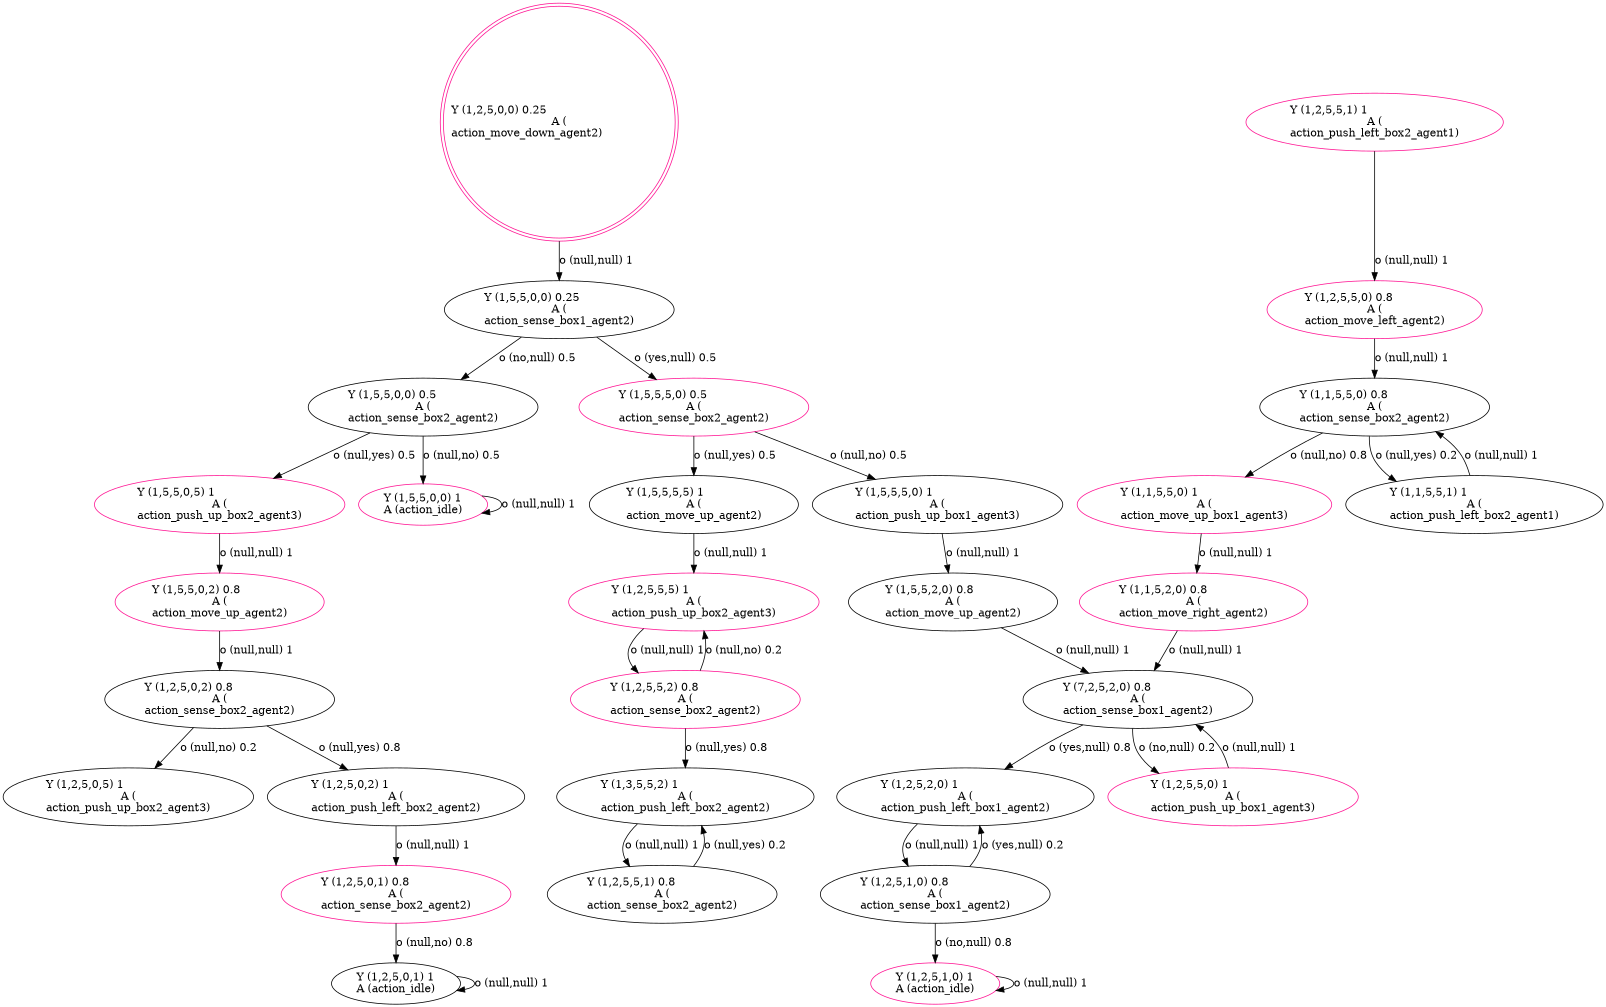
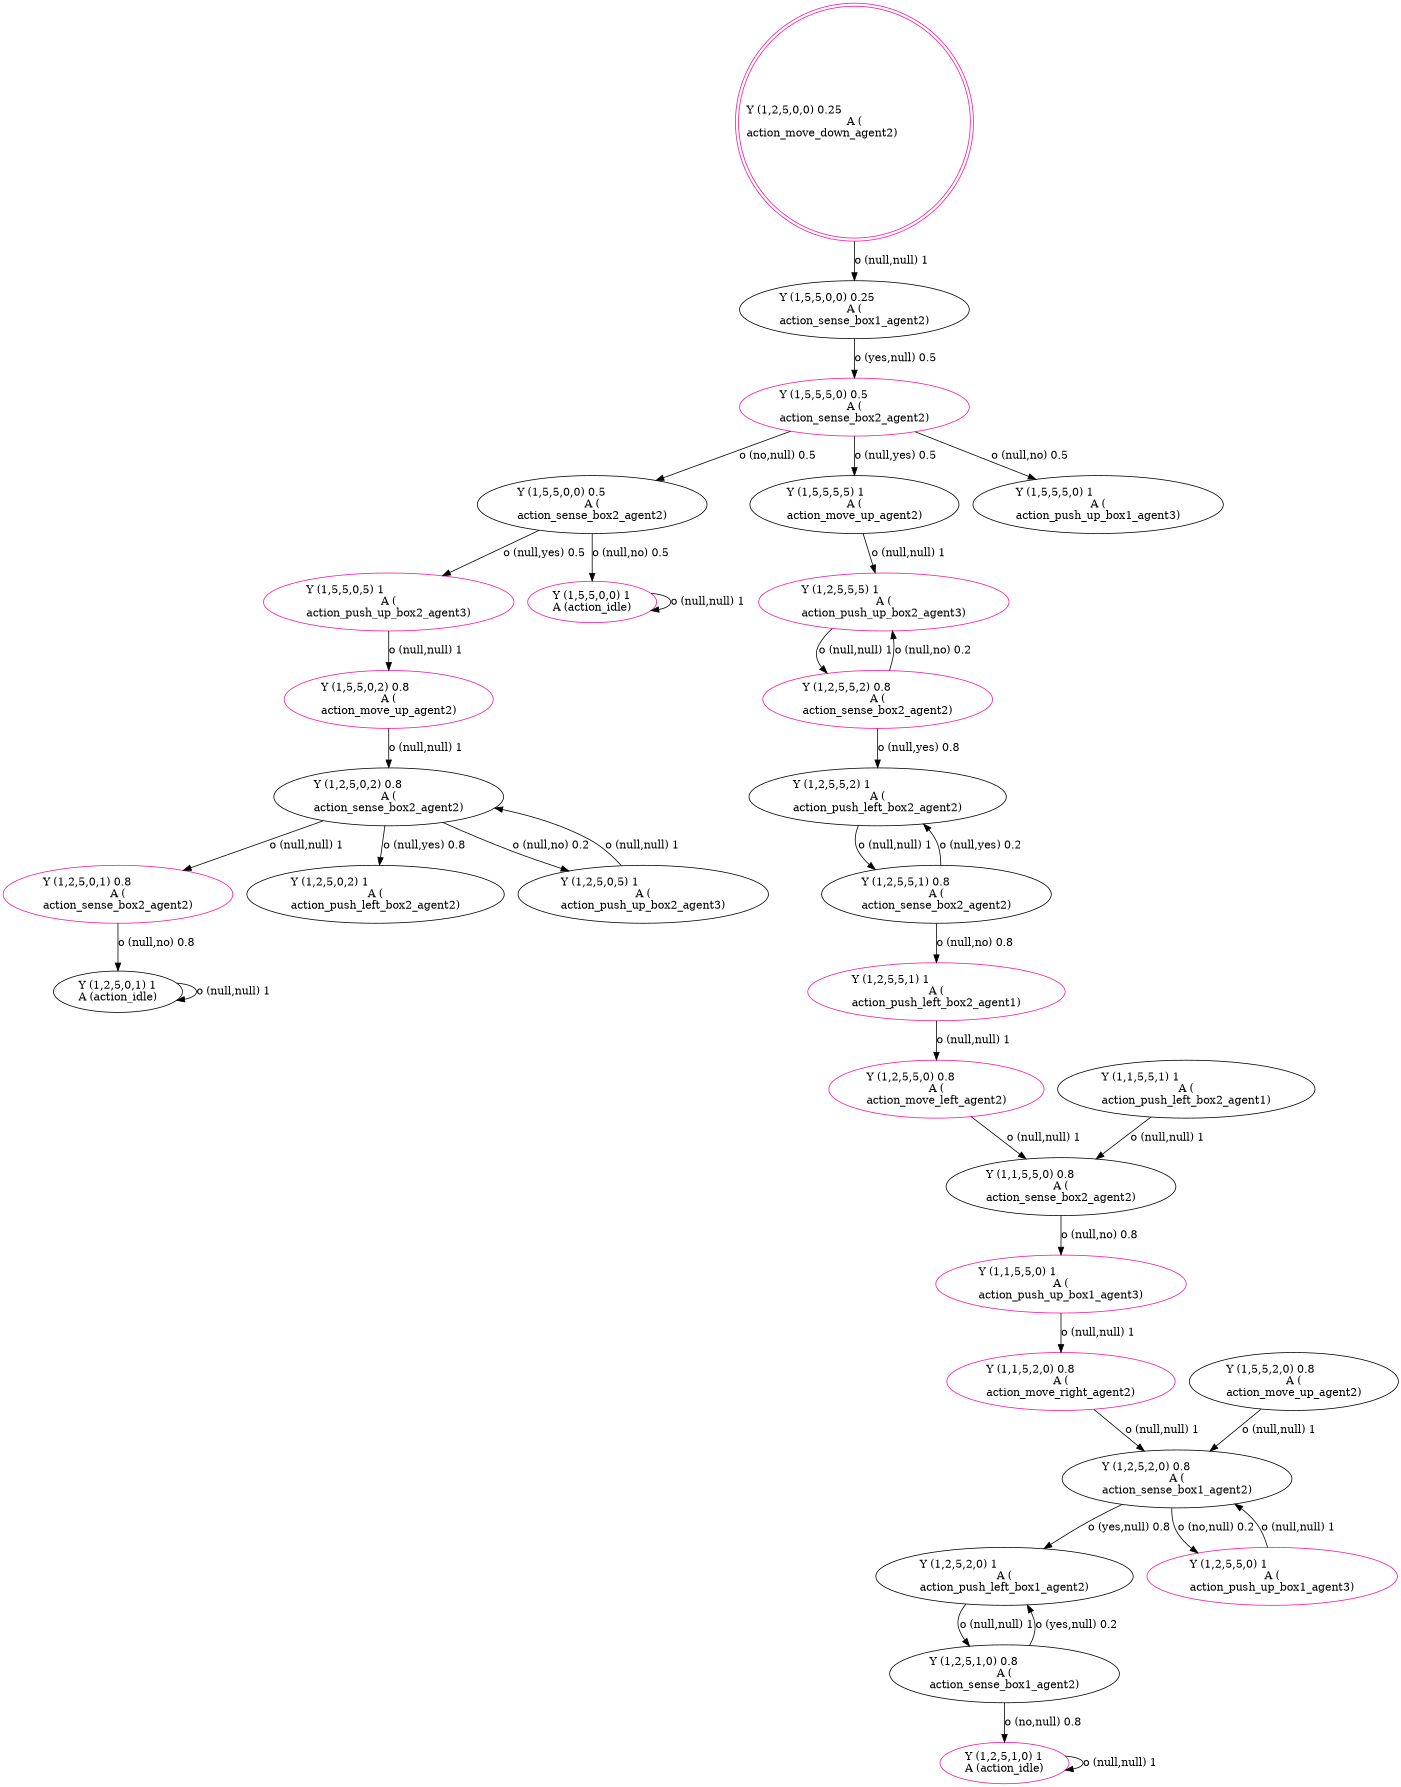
edge "Y (1,5,5,0,0) 0.25 A ( action_sense_box1_agent2)" -> "Y (1,5,5,0,0) 0.5 A ( action_sense_box2_agent2)": now "Y (1,5,5,5,0) 0.5 A ( action_sense_box2_agent2)" -> "Y (1,5,5,0,0) 0.5 A ( action_sense_box2_agent2)"
edge "Y (1,1,5,5,0) 0.8 A ( action_sense_box2_agent2)" -> "Y (1,1,5,5,1) 1 A ( action_push_left_box2_agent1)": removed, label "o (null,yes) 0.2"
node "Y (1,1,5,5,0) 1 A ( action_move_up_box1_agent3)": label "Y (1,1,5,5,0) 1 A ( action_move_up_box1_agent3)" -> "Y (1,1,5,5,0) 1 A ( action_push_up_box1_agent3)"
edge "Y (1,5,5,5,0) 1 A ( action_push_up_box1_agent3)" -> "Y (1,5,5,2,0) 0.8 A ( action_move_up_agent2)": removed, label "o (null,null) 1"
node "Y (7,2,5,2,0) 0.8 A ( action_sense_box1_agent2)": label "Y (7,2,5,2,0) 0.8 A ( action_sense_box1_agent2)" -> "Y (1,2,5,2,0) 0.8 A ( action_sense_box1_agent2)"
node "Y (1,3,5,5,2) 1 A ( action_push_left_box2_agent2)": label "Y (1,3,5,5,2) 1 A ( action_push_left_box2_agent2)" -> "Y (1,2,5,5,2) 1 A ( action_push_left_box2_agent2)"
edge "Y (1,2,5,0,5) 1 A ( action_push_up_box2_agent3)" -> "Y (1,2,5,0,2) 0.8 A ( action_sense_box2_agent2)": added, label "o (null,null) 1"
edge "Y (1,2,5,0,2) 1 A ( action_push_left_box2_agent2)" -> "Y (1,2,5,0,1) 0.8 A ( action_sense_box2_agent2)": now "Y (1,2,5,0,2) 0.8 A ( action_sense_box2_agent2)" -> "Y (1,2,5,0,1) 0.8 A ( action_sense_box2_agent2)"
edge "Y (1,2,5,5,1) 0.8 A ( action_sense_box2_agent2)" -> "Y (1,2,5,5,1) 1 A ( action_push_left_box2_agent1)": added, label "o (null,no) 0.8"
